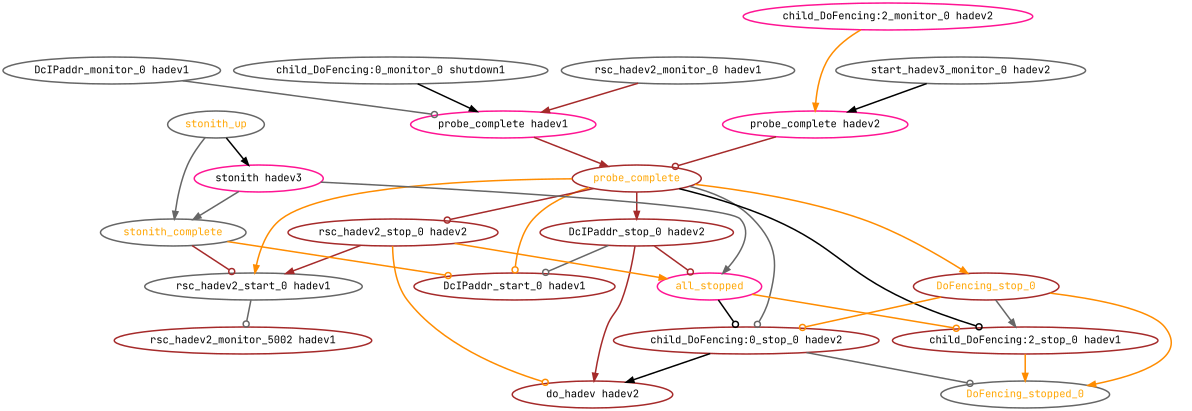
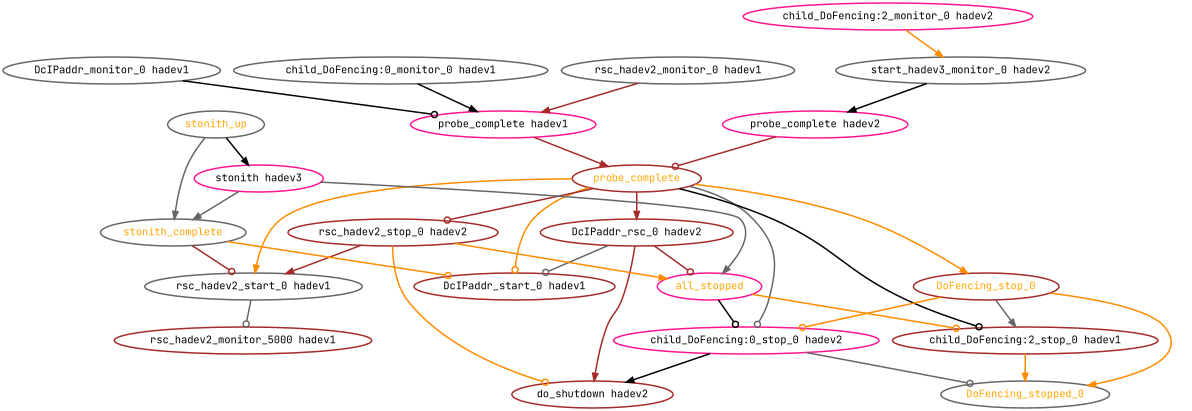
edge "child_DoFencing:2_monitor_0 hadev2" -> "probe_complete hadev2": now "child_DoFencing:2_monitor_0 hadev2" -> "start_hadev3_monitor_0 hadev2"
node "child_DoFencing:0_monitor_0 shutdown1": label "child_DoFencing:0_monitor_0 shutdown1" -> "child_DoFencing:0_monitor_0 hadev1"
edge "DcIPaddr_monitor_0 hadev1" -> "probe_complete hadev1": color gray40 -> black
node "DcIPaddr_stop_0 hadev2": label "DcIPaddr_stop_0 hadev2" -> "DcIPaddr_rsc_0 hadev2"
node "rsc_hadev2_monitor_5002 hadev1": label "rsc_hadev2_monitor_5002 hadev1" -> "rsc_hadev2_monitor_5000 hadev1"
node "child_DoFencing:0_stop_0 hadev2": color brown -> deeppink
node "do_hadev hadev2": label "do_hadev hadev2" -> "do_shutdown hadev2"
